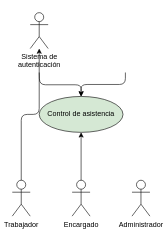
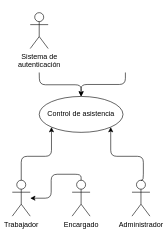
edge "Trabajador" -> "Sistema de autenticación": now "Trabajador" -> "Control de asistencia"
node "Control de asistencia": fillcolor #d5e8d4 -> #ffffff
edge "Encargado" -> "Control de asistencia": now "Encargado" -> "Trabajador"
edge "Administrador" -> "Control de asistencia": added
